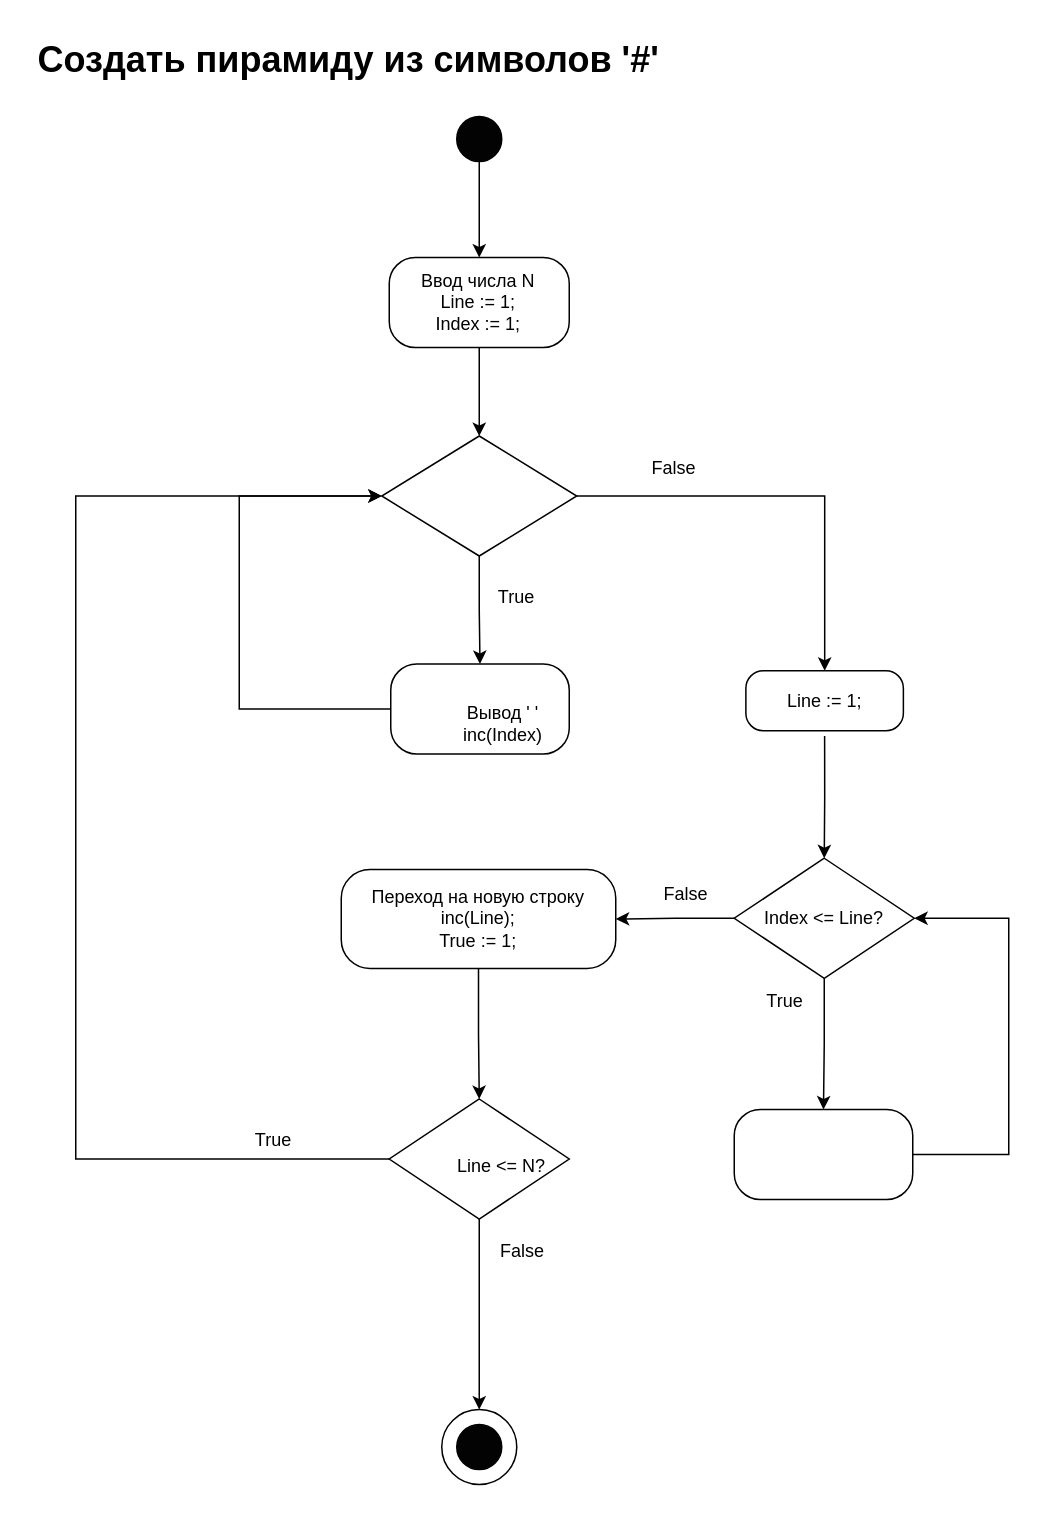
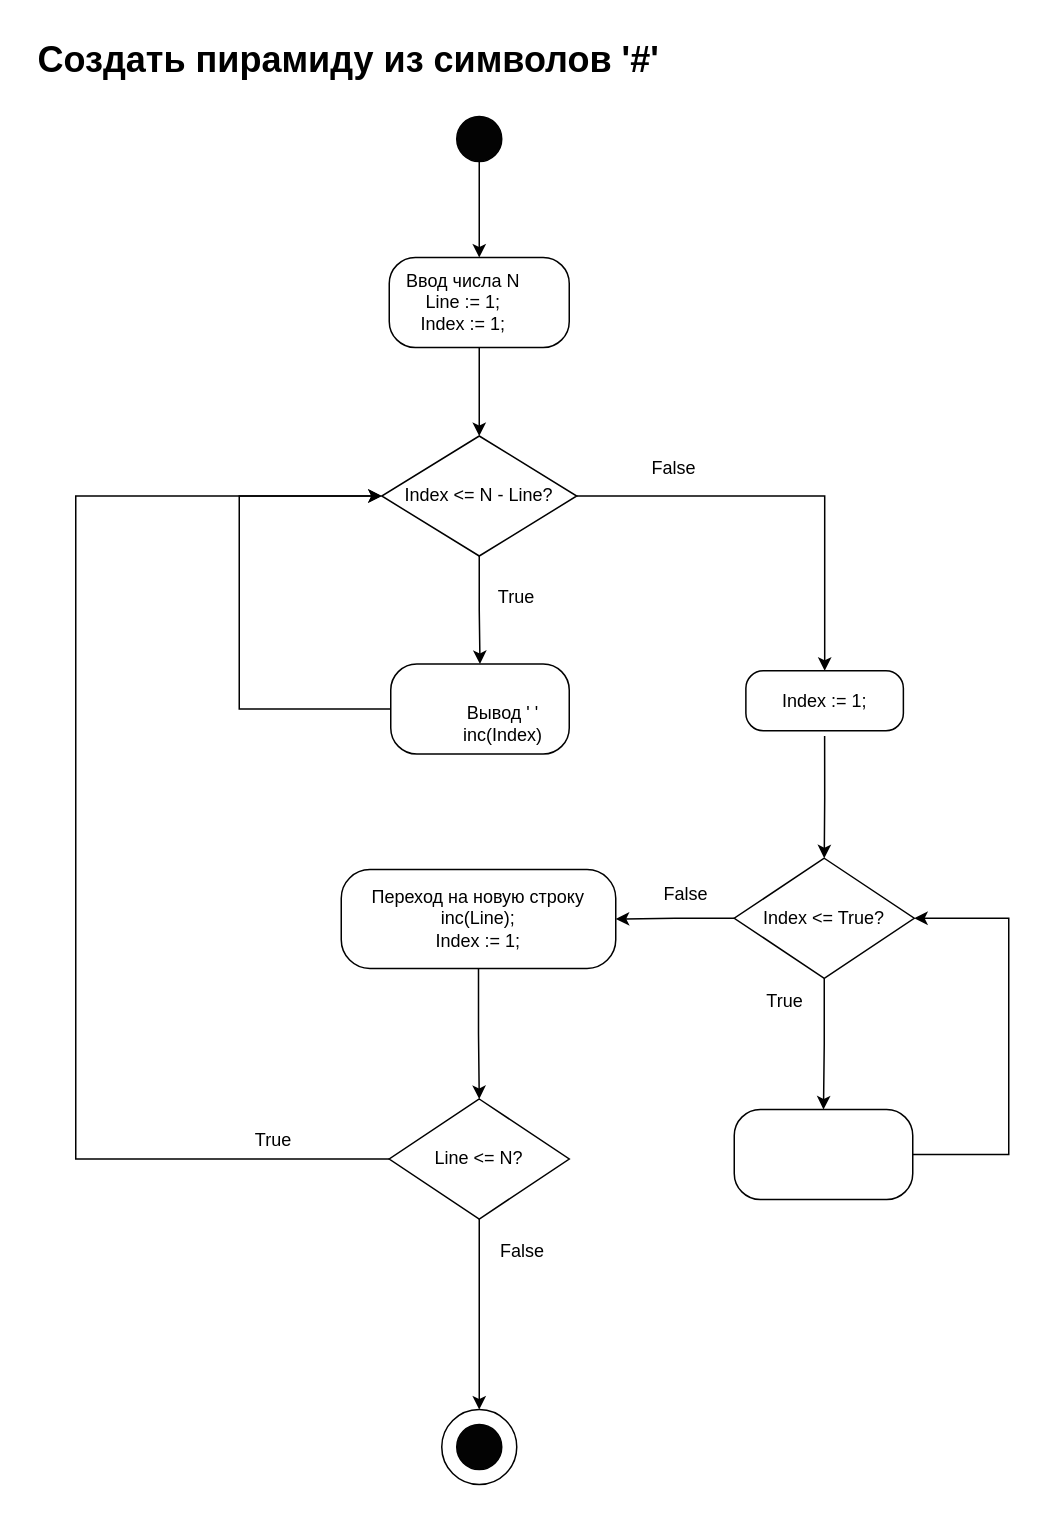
node "Ввод числа N Line := 1; Index := 1;": moved (479, 302) -> (464, 302)
node "Index <= N - Line?": added
node "Line := 1;": label "Line := 1;" -> "Index := 1;"
node "Переход на новую строку inc(Line); True := 1;": label "Переход на новую строку inc(Line); True := 1;" -> "Переход на новую строку inc(Line); Index := 1;"
node "Index <= Line?": label "Index <= Line?" -> "Index <= True?"
node "Line <= N?": moved (502, 1166) -> (479, 1159)
